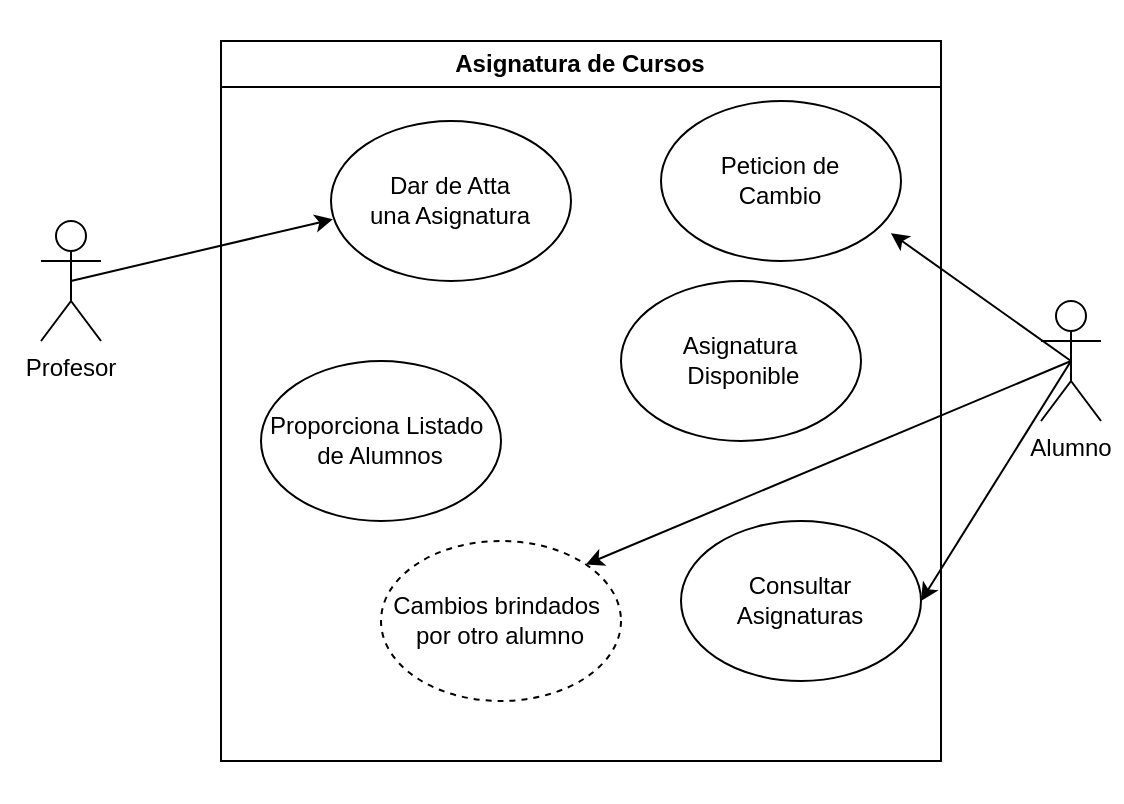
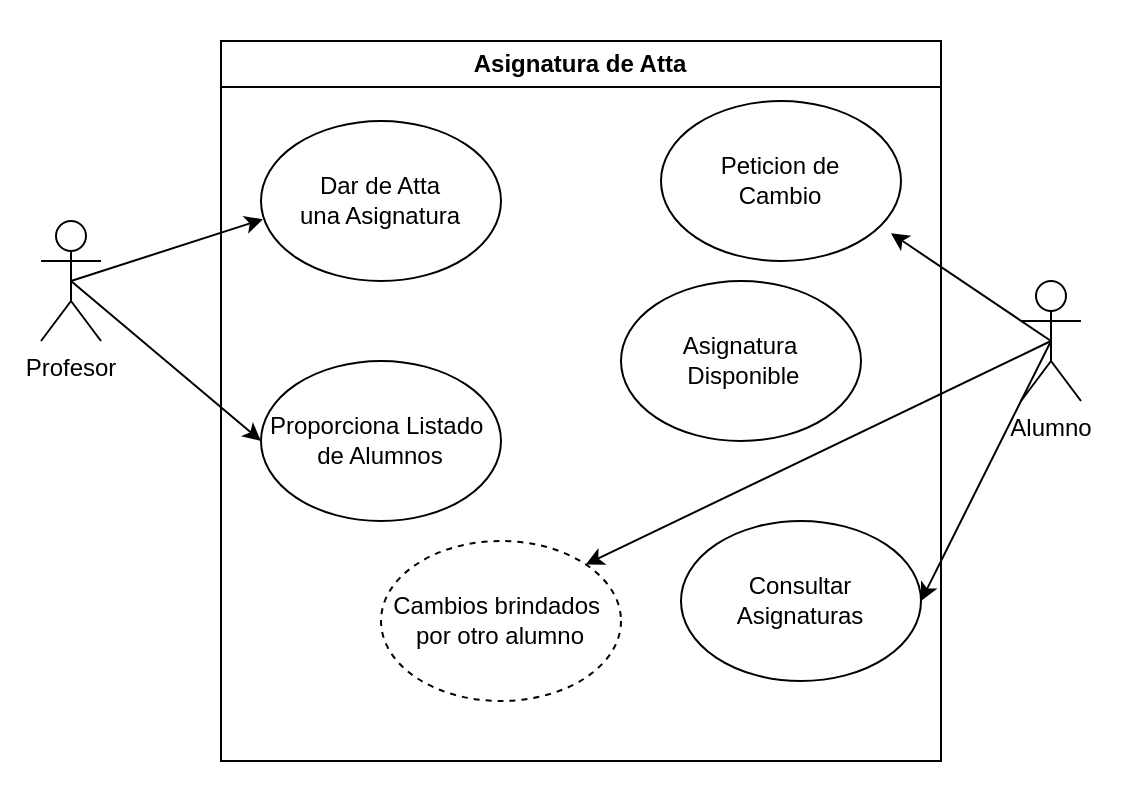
node "Asignatura de Cursos": label "Asignatura de Cursos" -> "Asignatura de Atta"
node "Dar de Atta una Asignatura": moved (451, 201) -> (381, 201)
edge "Profesor" -> "Proporciona Listado de Alumnos": added
node "Alumno": moved (1071, 361) -> (1051, 341)
